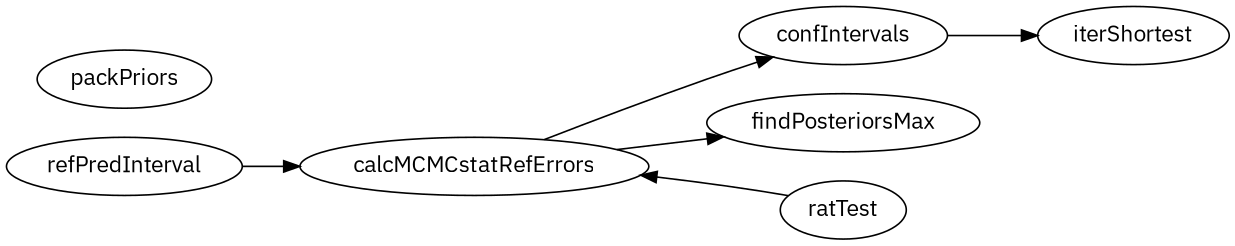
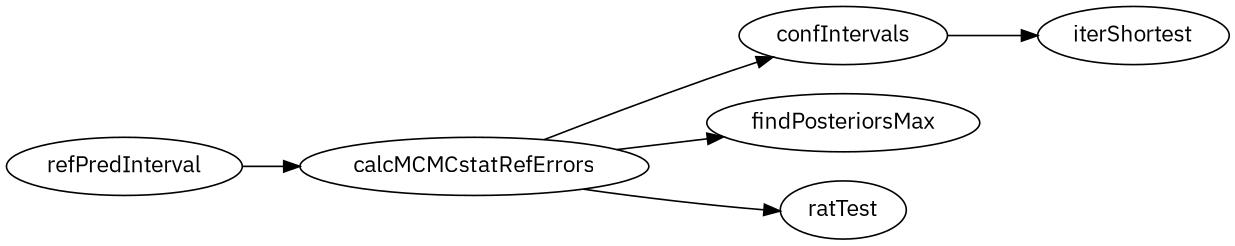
node "packPriors": removed
edge "ratTest" -> "calcMCMCstatRefErrors": reversed
